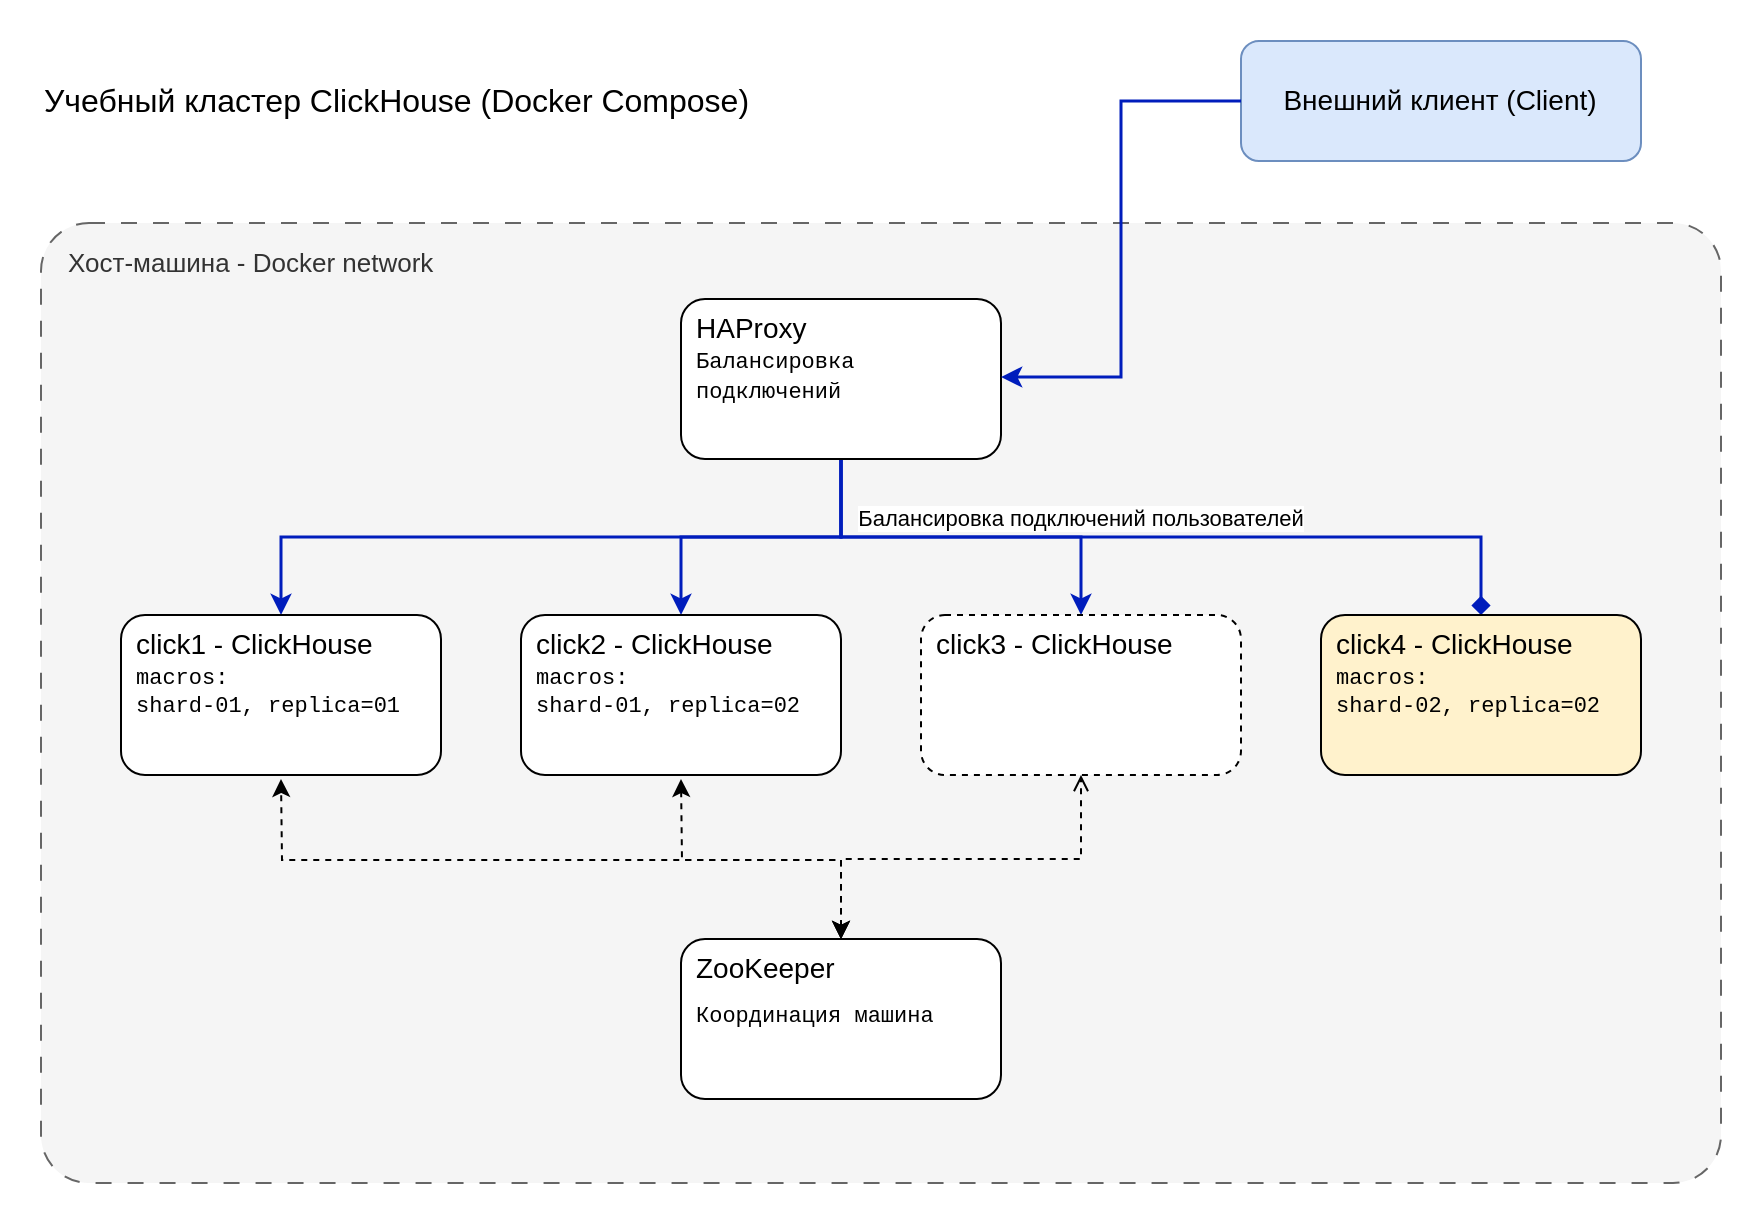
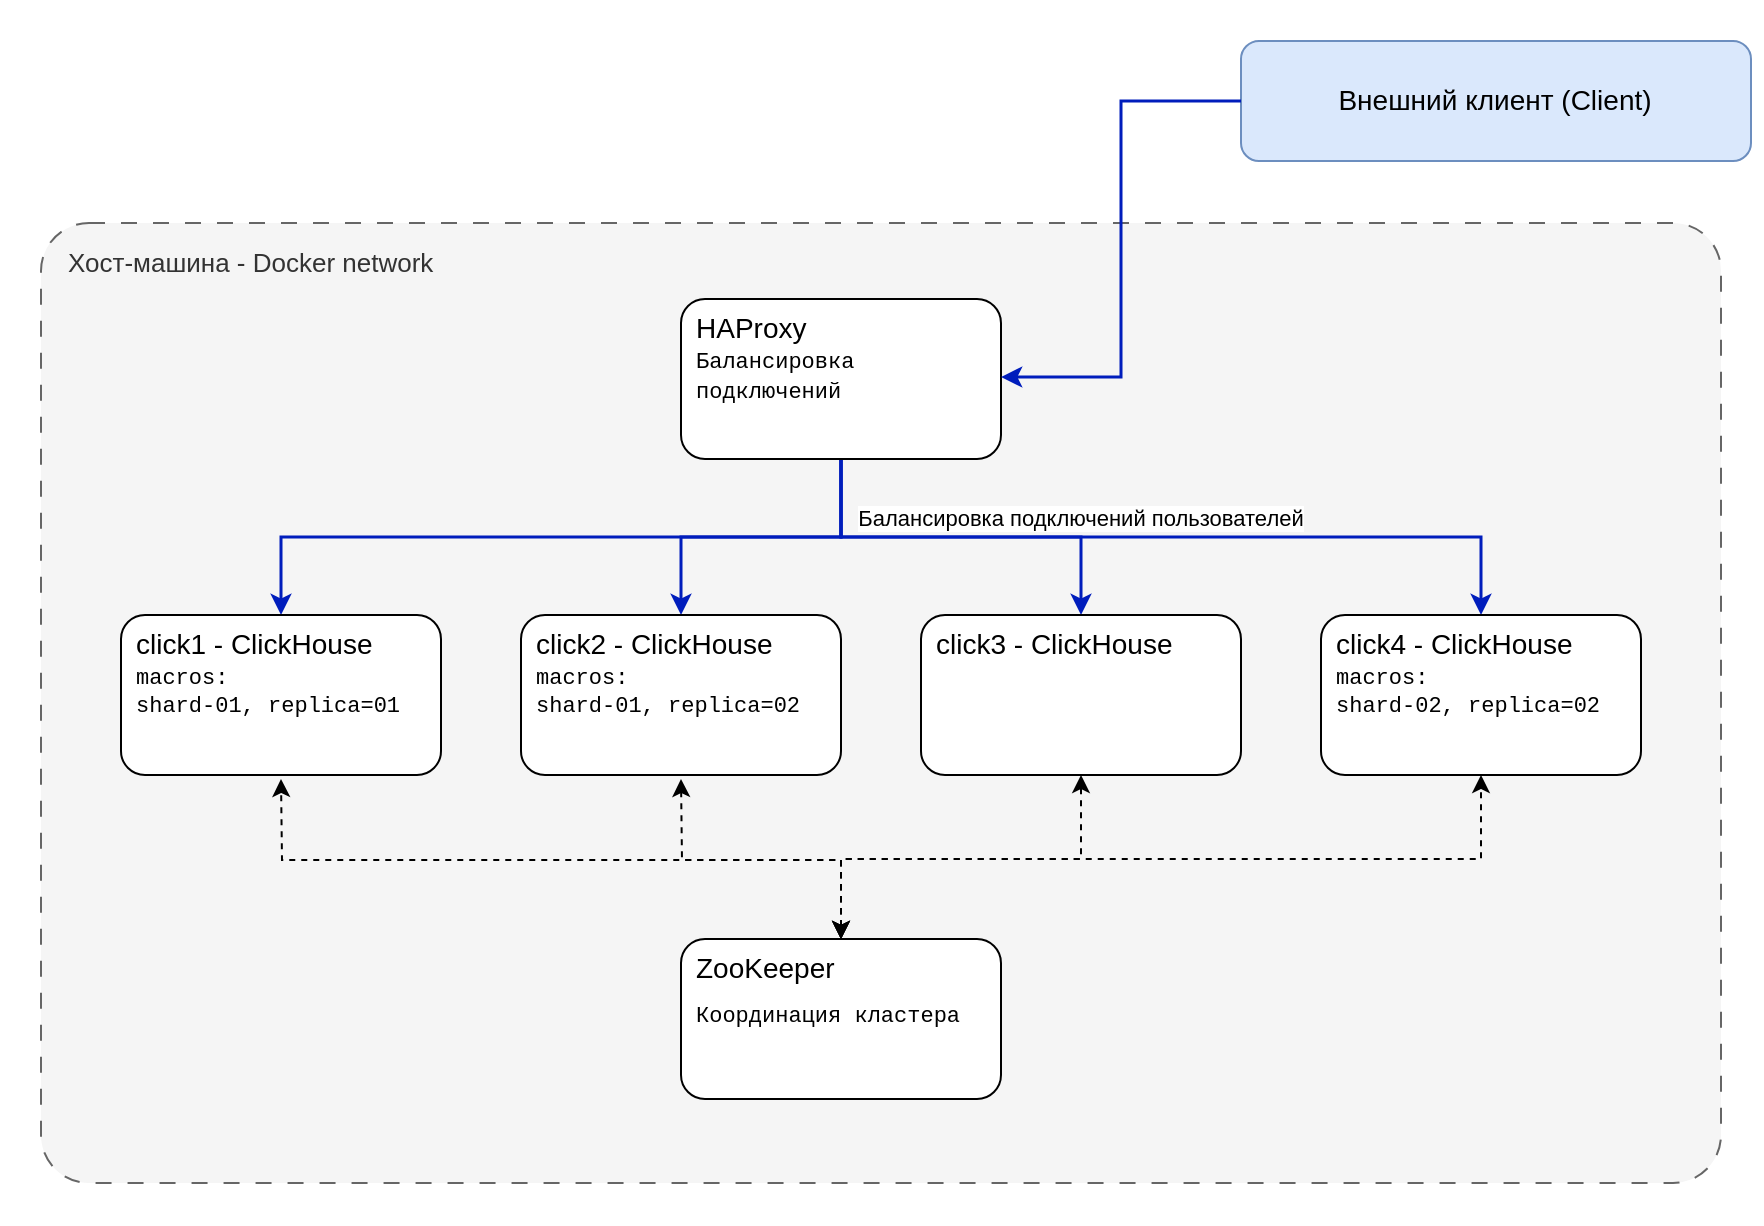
node "Учебный кластер ClickHouse (Docker Compose)": removed
node "Внешний клиент (Client)": size 400x120 -> 510x120
edge "HAProxy" -> "click4 - ClickHouse": arrowhead diamond -> classic
node "click3 - ClickHouse": style dashed -> solid
node "click4 - ClickHouse": fillcolor #fff2cc -> #ffffff
edge "click3 - ClickHouse" -- "ZooKeeper": arrowhead open -> classic
edge "click4 - ClickHouse" -- "ZooKeeper": added
node "Координация машина": label "Координация машина" -> "Координация кластера"
